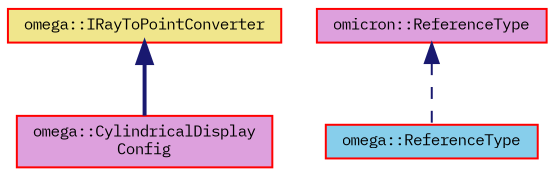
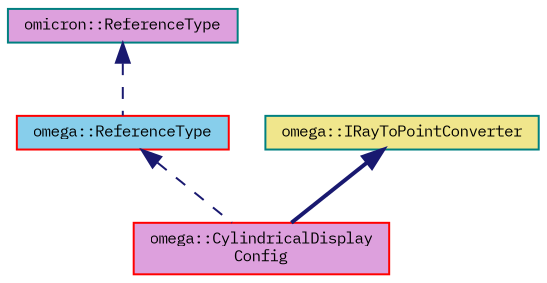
node "omega::IRayToPointConverter": color red -> teal
node "omicron::ReferenceType": color red -> teal
edge "omega::CylindricalDisplay Config" -> "omega::ReferenceType": added
